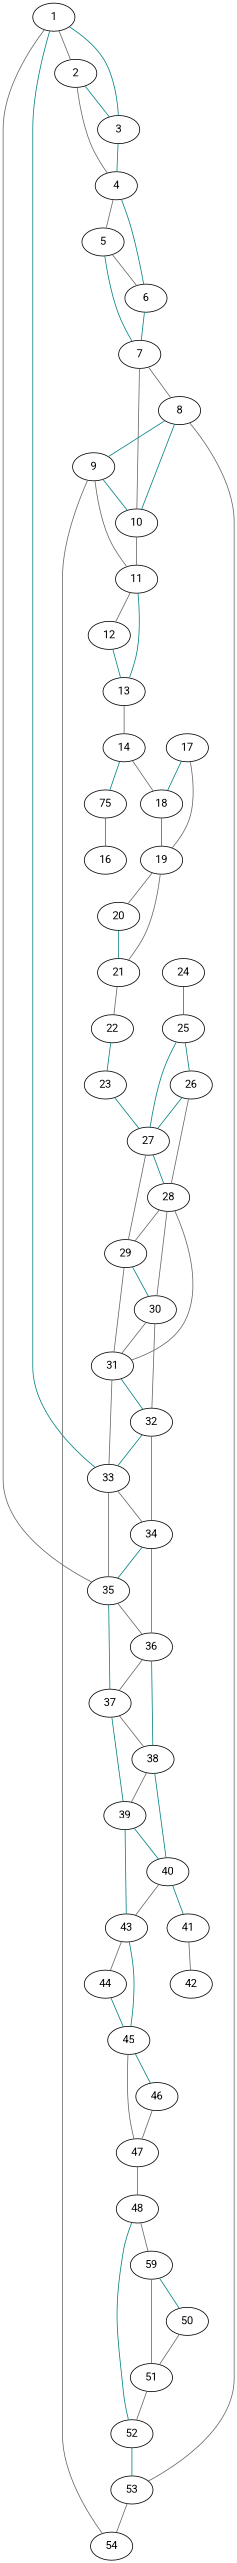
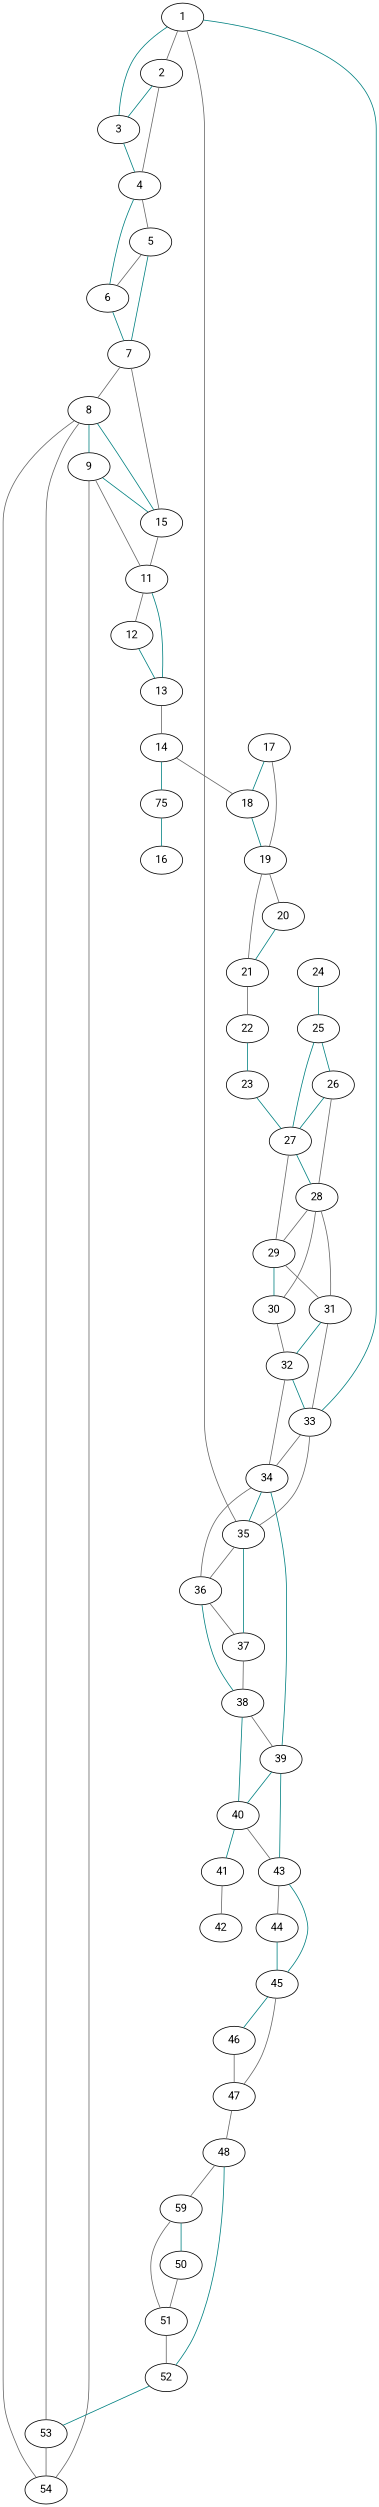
node "10": label "10" -> "15"
edge "30" -- "31": removed
edge "8" -- "54": added
edge "37" -- "39": now "34" -- "39"
